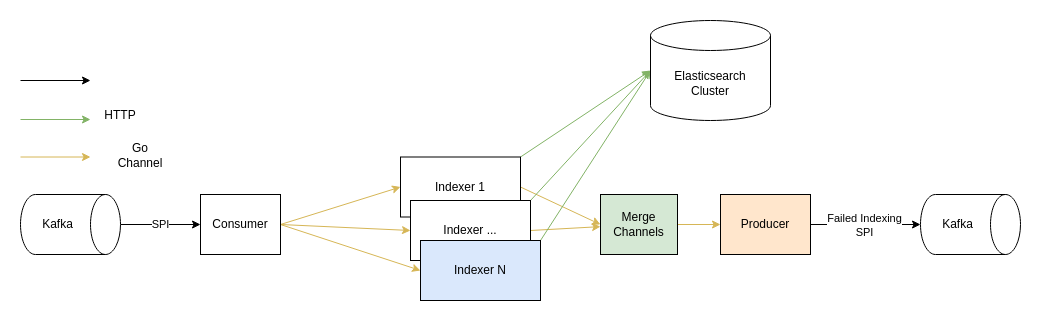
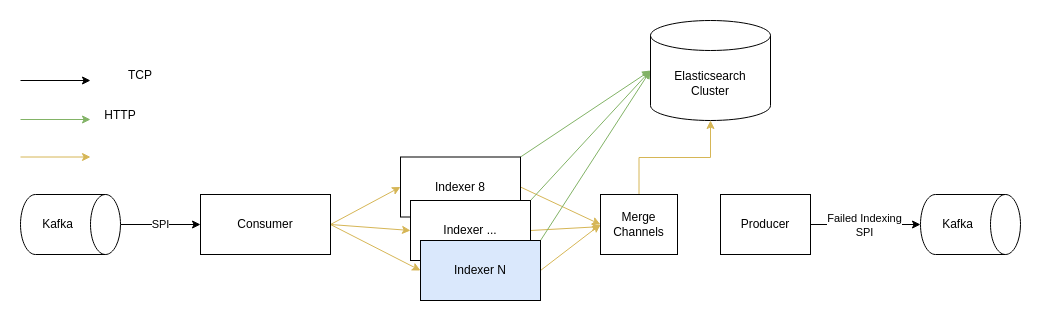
node "TCP": added
edge "Indexer N" -> "Elasticsearch Cluster": arrowhead open -> classic
node "Go Channel": removed
node "Indexer 1": label "Indexer 1" -> "Indexer 8"
node "Consumer": size 80x60 -> 130x60
node "Merge Channels": fillcolor #d5e8d4 -> #ffffff
edge "Merge Channels" -> "Producer": now "Merge Channels" -> "Elasticsearch Cluster"
node "Producer": fillcolor #ffe6cc -> #ffffff
edge "Indexer N" -> "Indexer ...": now "Indexer N" -> "Merge Channels"
